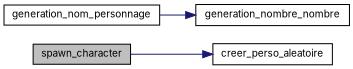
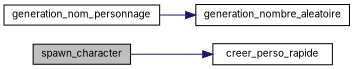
node "generation_nombre_nombre": label "generation_nombre_nombre" -> "generation_nombre_aleatoire"
node "creer_perso_aleatoire": label "creer_perso_aleatoire" -> "creer_perso_rapide"
